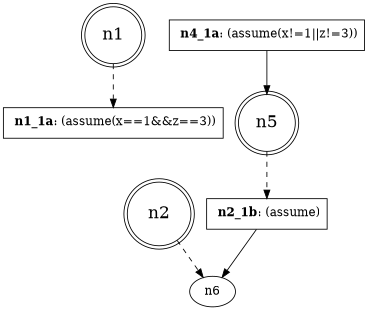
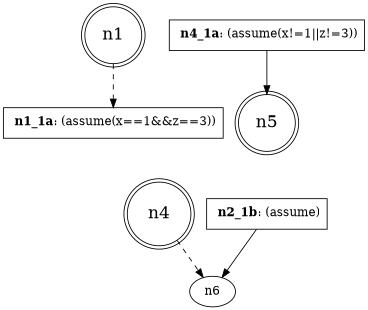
edge "n5" -> "n2_1b": removed
node "n2": label "n2" -> "n4"
